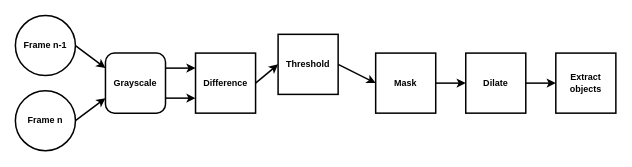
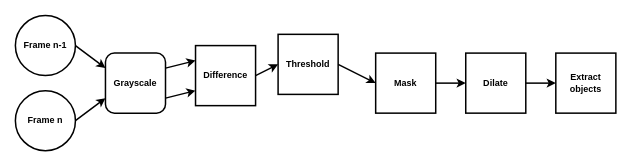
node "Difference": moved (225, 83) -> (225, 75)
